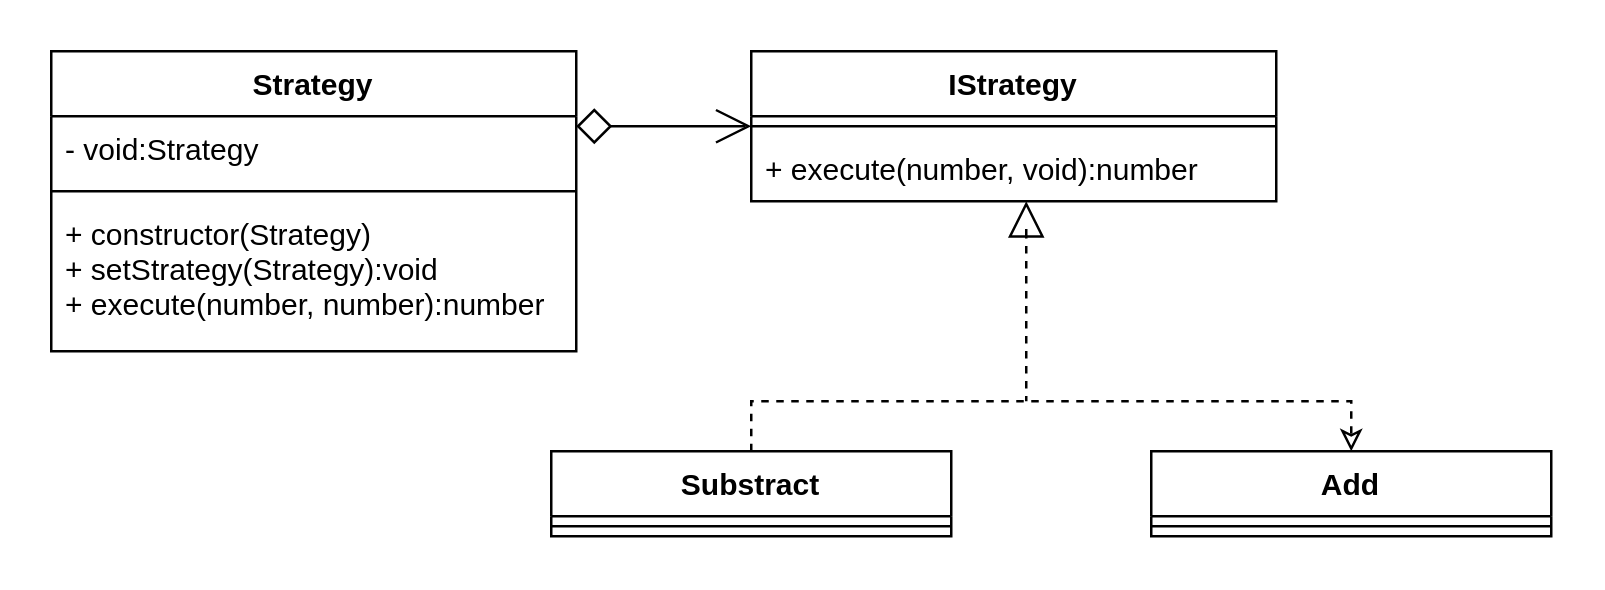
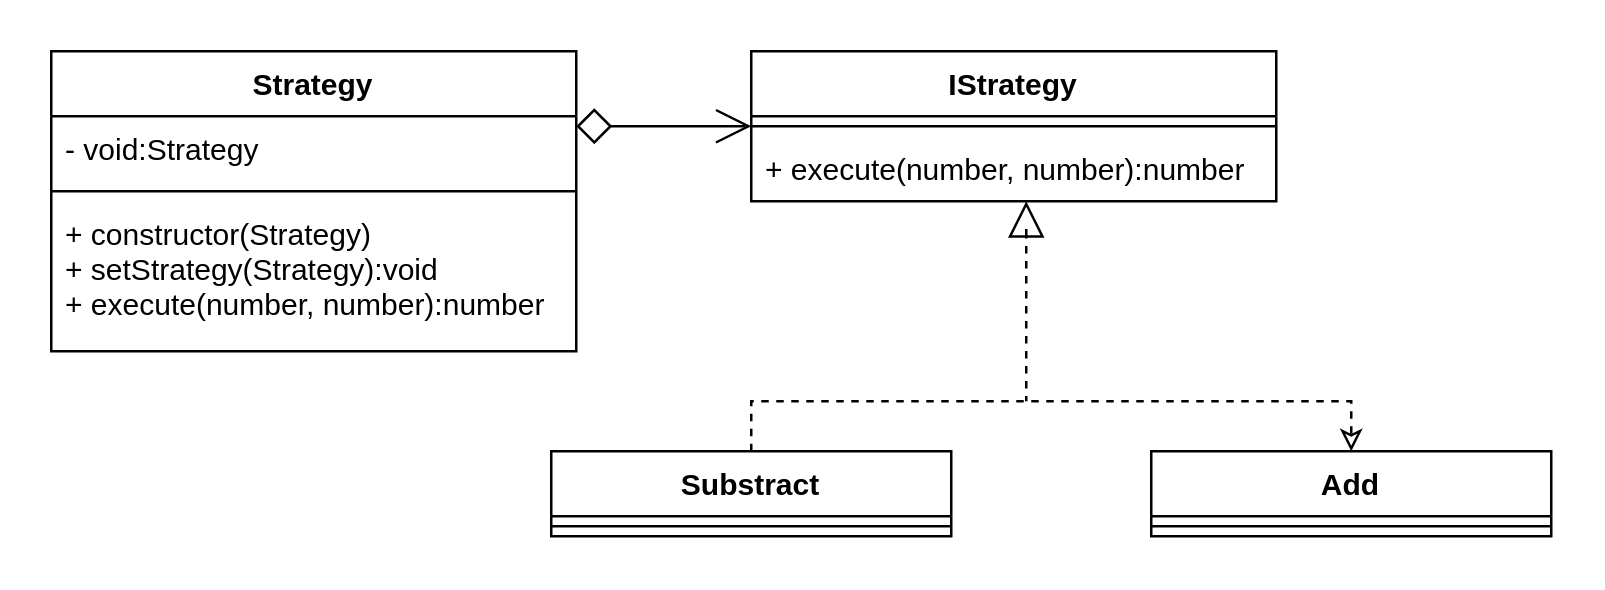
node "+ execute(number, void):number": label "+ execute(number, void):number" -> "+ execute(number, number):number"
